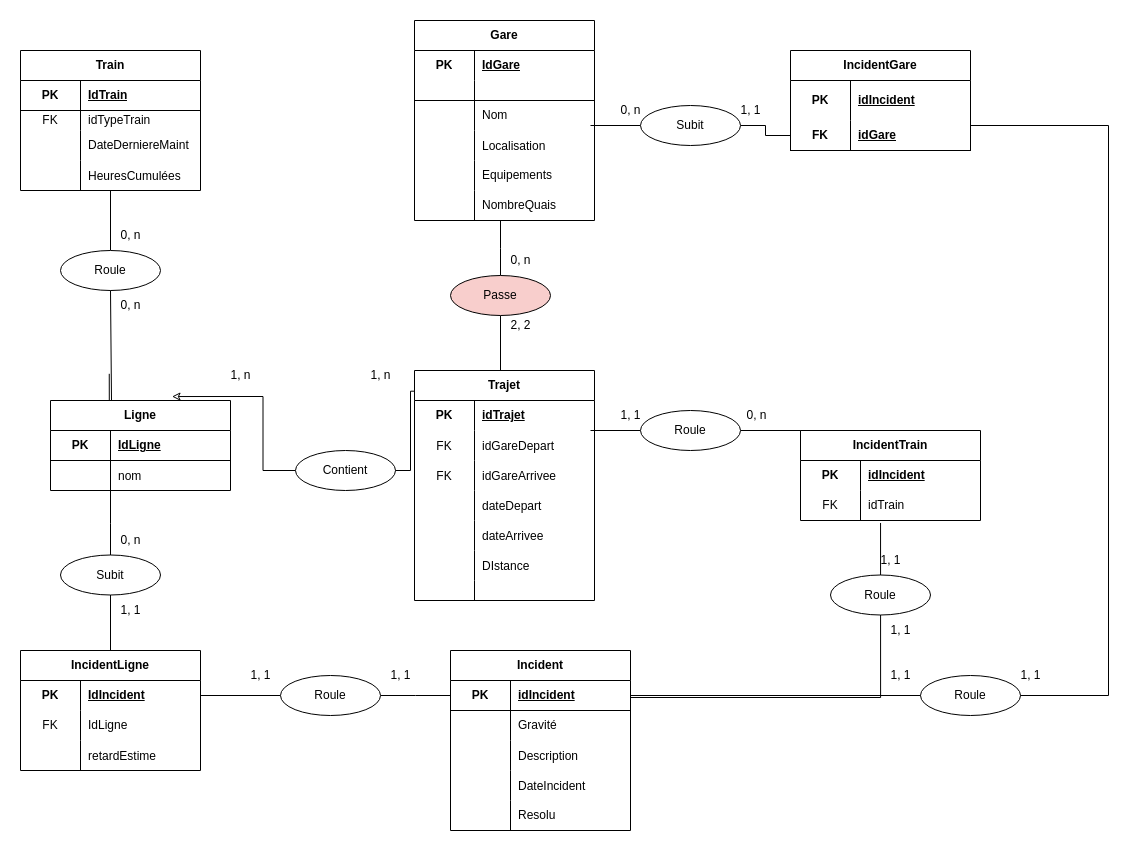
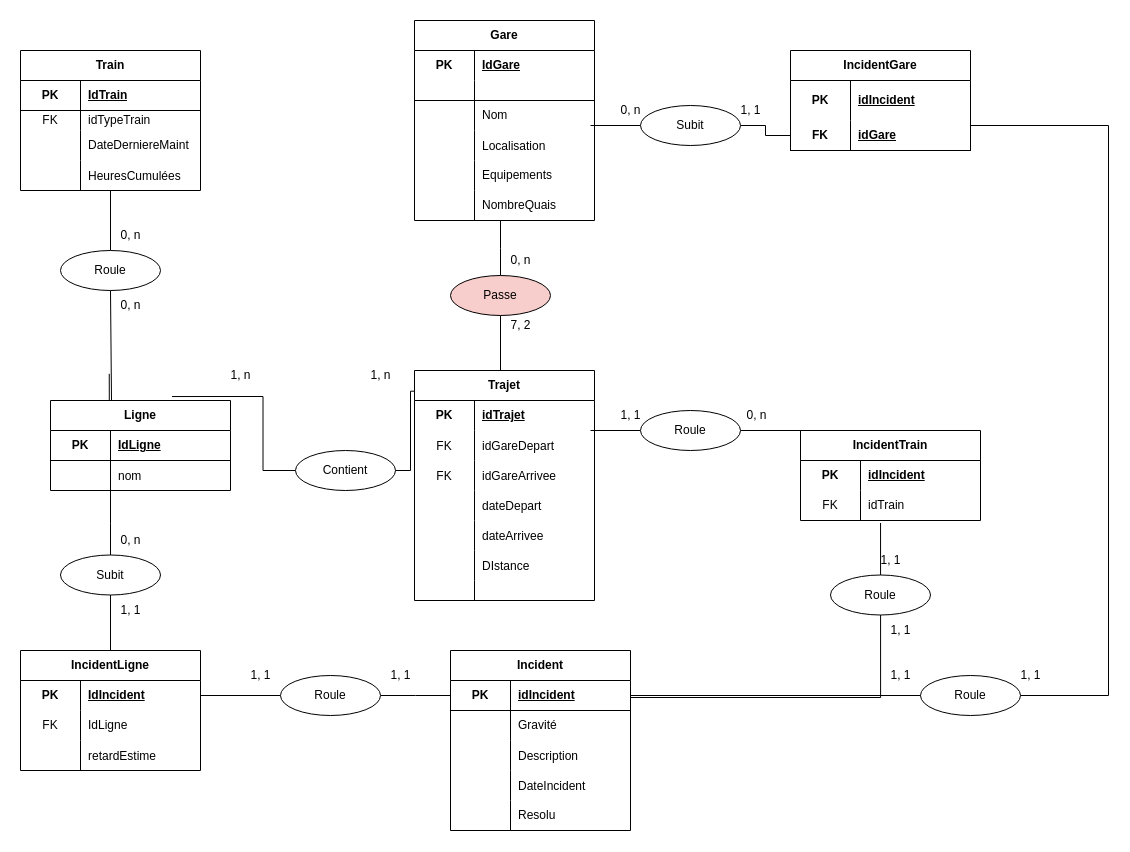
node "2, 2": label "2, 2" -> "7, 2"
edge "Contient" -> "Ligne": arrowhead classic -> none
